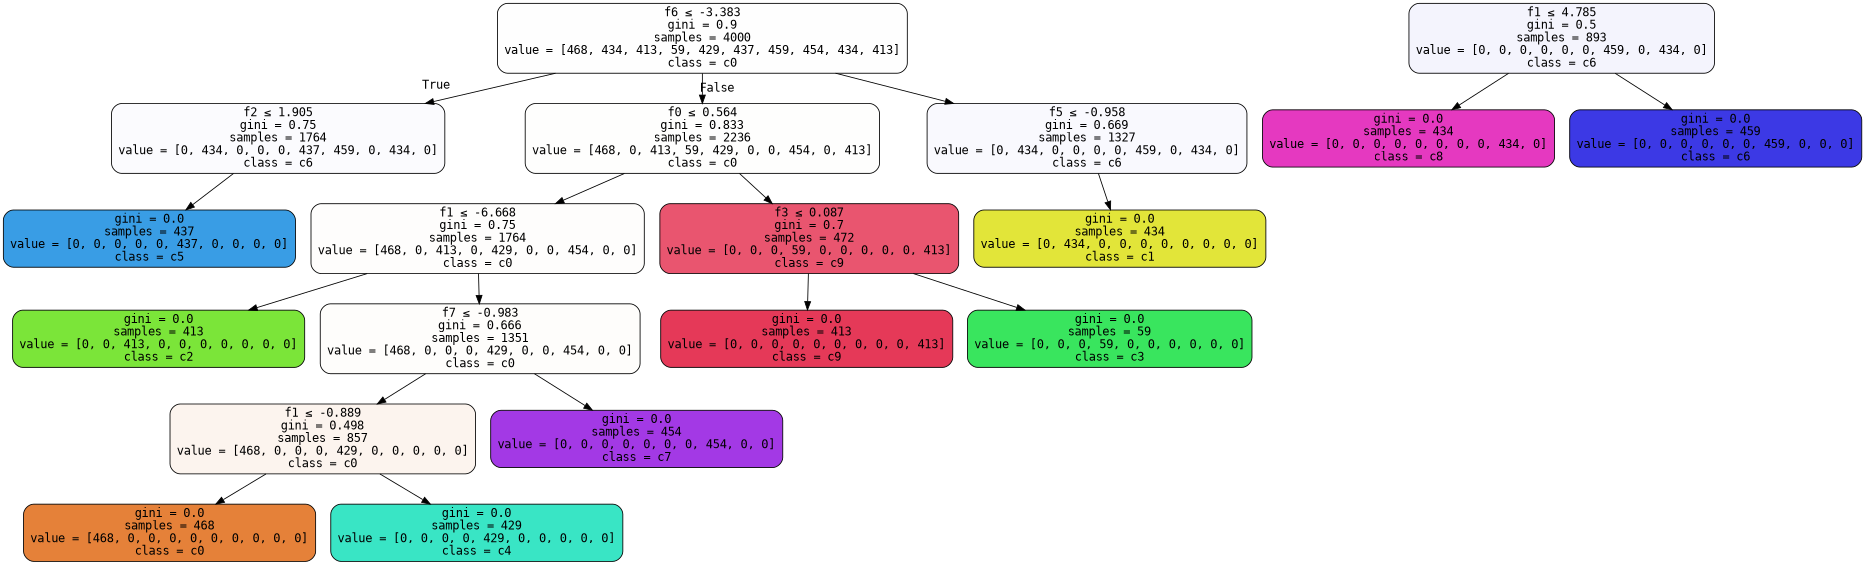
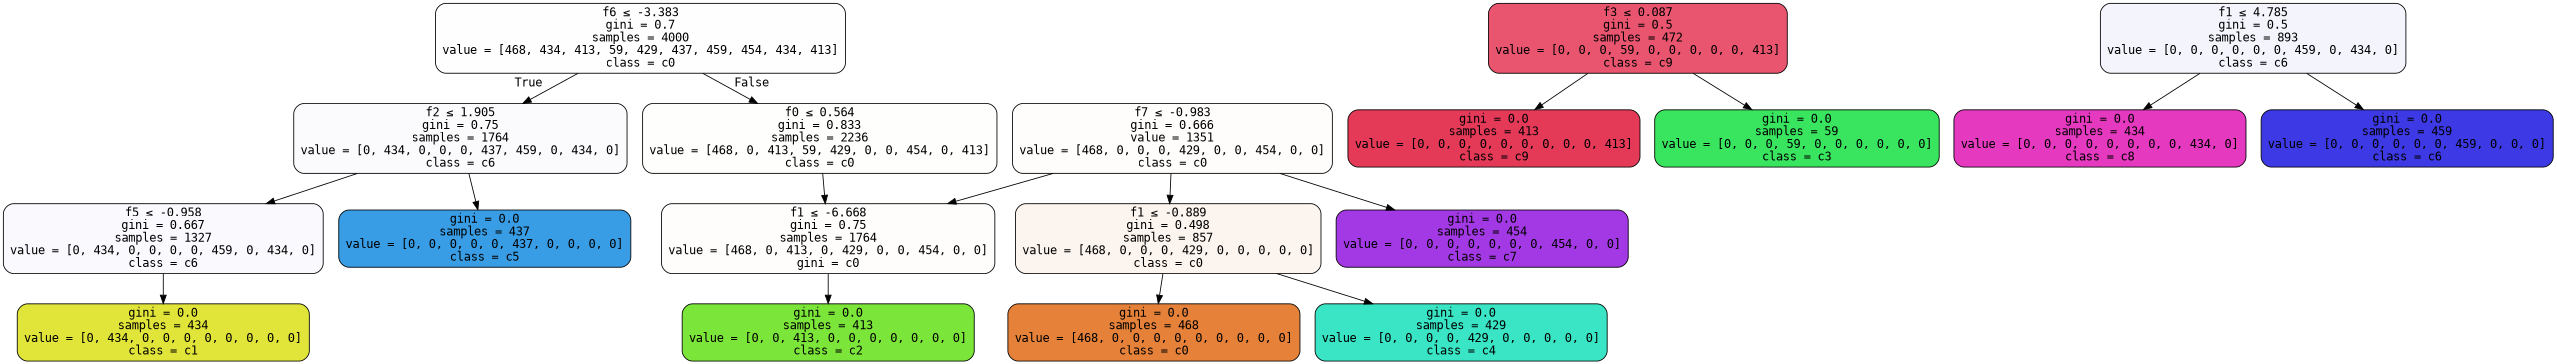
node "f6 ≤ -3.383": text "gini = 0.9" -> "gini = 0.7"
edge "f6 ≤ -3.383" -> "f5 ≤ -0.958": now "f2 ≤ 1.905" -> "f5 ≤ -0.958"
node "f5 ≤ -0.958": text "gini = 0.669" -> "gini = 0.667"
edge "f0 ≤ 0.564" -> "f3 ≤ 0.087": removed
node "f3 ≤ 0.087": text "gini = 0.7" -> "gini = 0.5"
node "f1 ≤ -6.668": text "class = c0" -> "gini = c0"
edge "f1 ≤ -6.668" -> "f7 ≤ -0.983": reversed
node "f7 ≤ -0.983": text "samples = 1351" -> "value = 1351"
